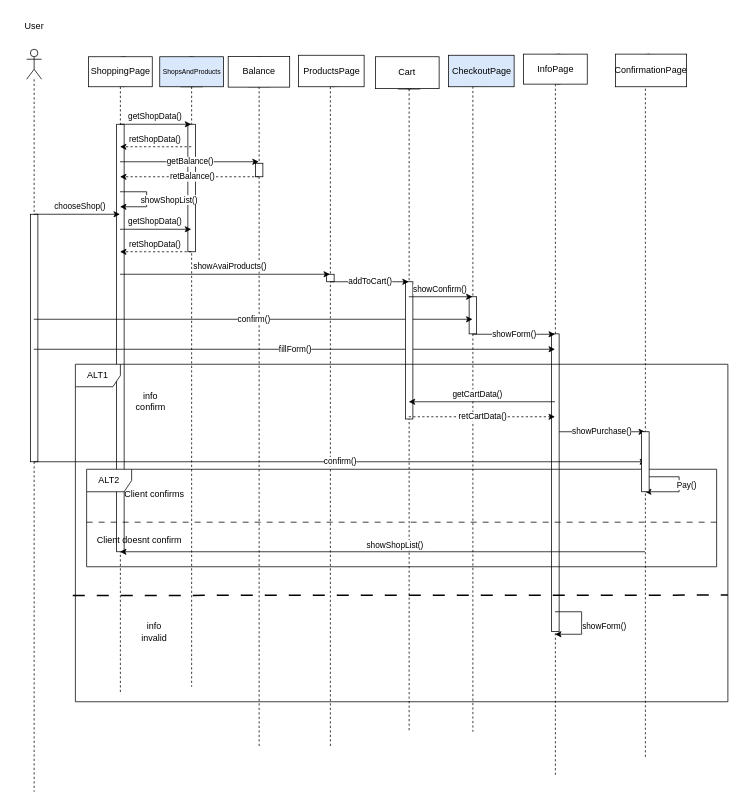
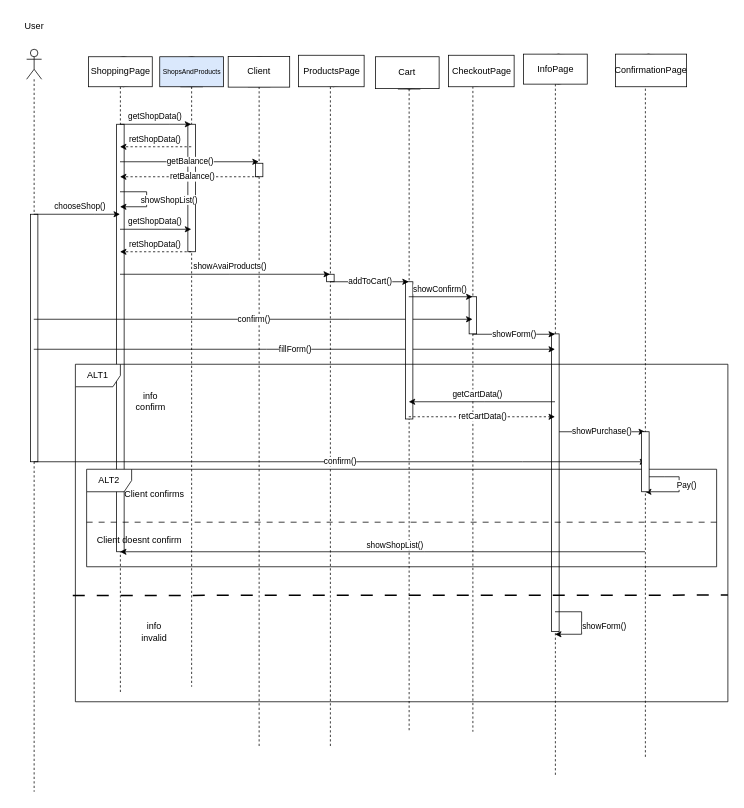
node "CheckoutPage": fillcolor #dae8fc -> #ffffff
node "Balance": label "Balance" -> "Client"
